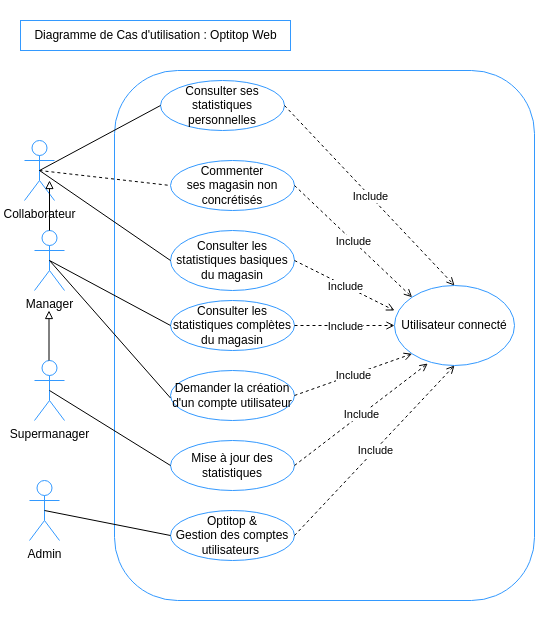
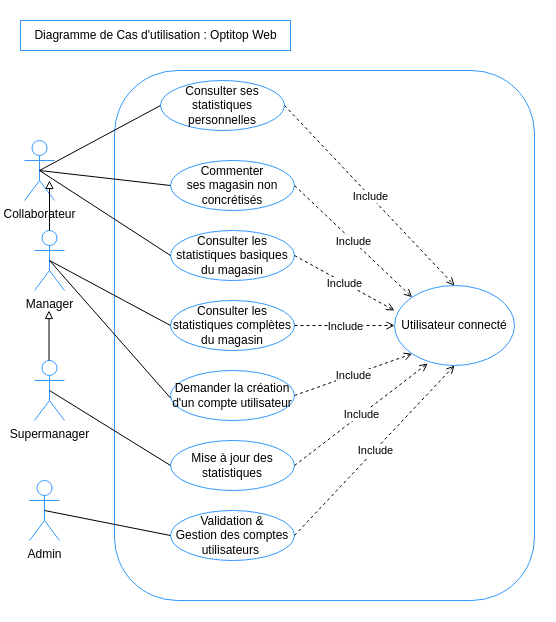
edge "Collaborateur" -- "Commenter ses magasin non concrétisés": style dashed -> solid
node "Consulter les statistiques basiques du magasin": size 124x60 -> 124x50
node "Optitop & Gestion des comptes utilisateurs": label "Optitop & Gestion des comptes utilisateurs" -> "Validation & Gestion des comptes utilisateurs"
